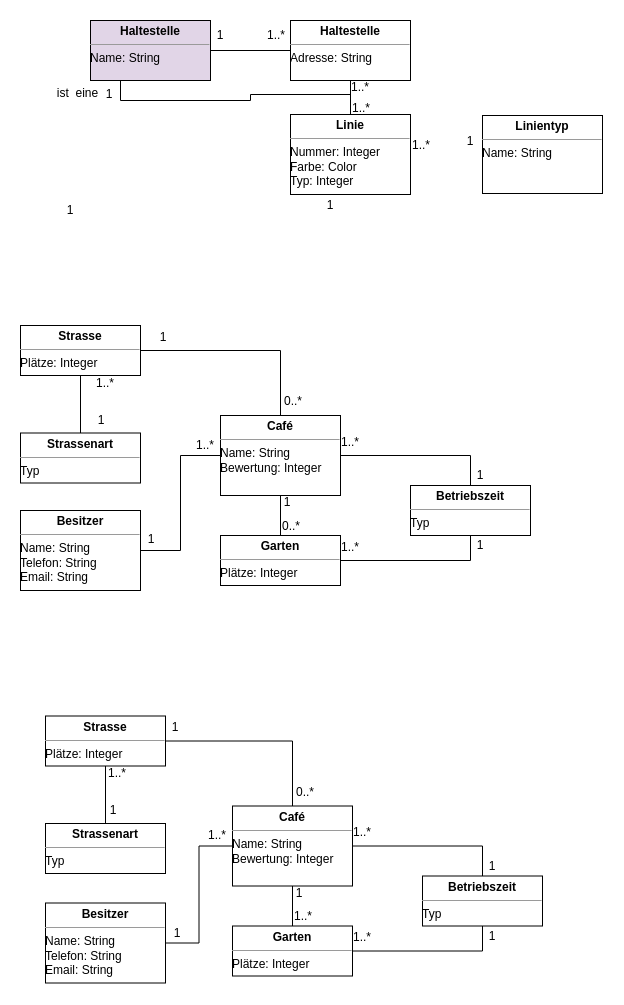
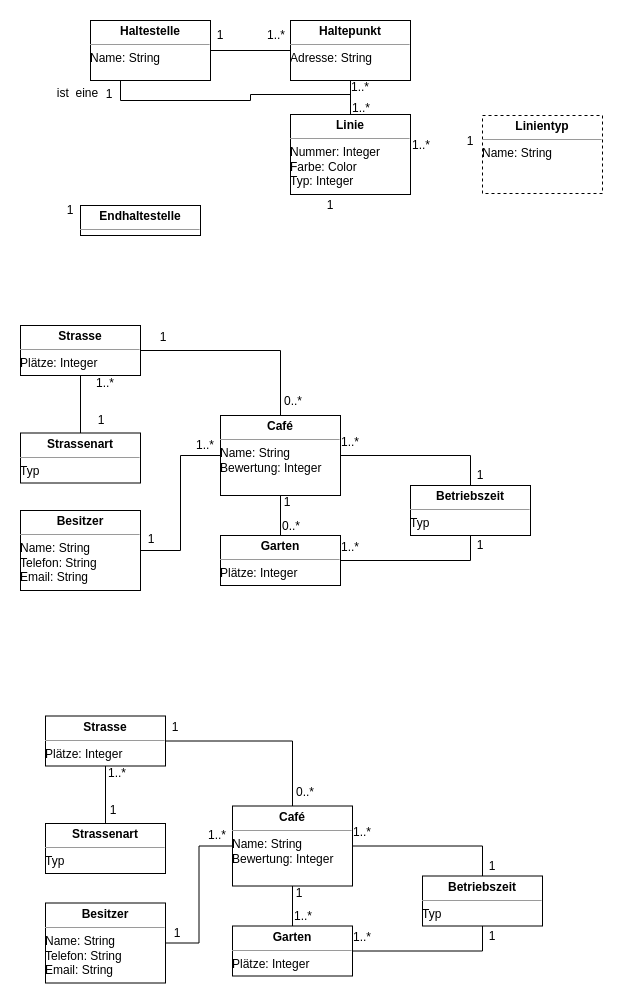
node "Haltestelle Adresse: String": label "Haltestelle Adresse: String" -> "Haltepunkt Adresse: String"
node "Haltestelle Name: String": fillcolor #e1d5e7 -> #ffffff
node "Linientyp Name: String": style solid -> dashed
node "Endhaltestelle": added
